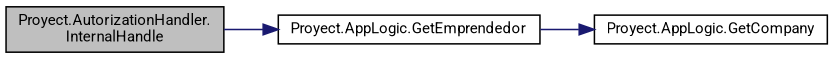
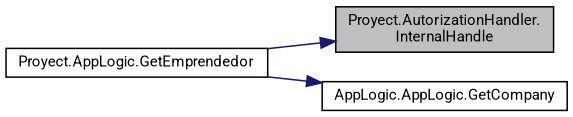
edge "Proyect.AutorizationHandler. InternalHandle" -> "Proyect.AppLogic.GetEmprendedor": reversed
node "Proyect.AppLogic.GetCompany": label "Proyect.AppLogic.GetCompany" -> "AppLogic.AppLogic.GetCompany"
